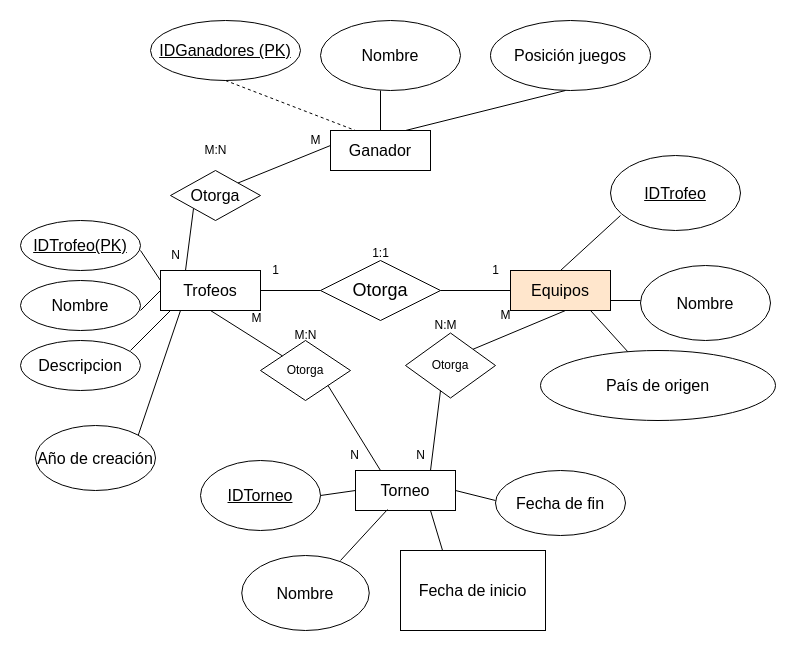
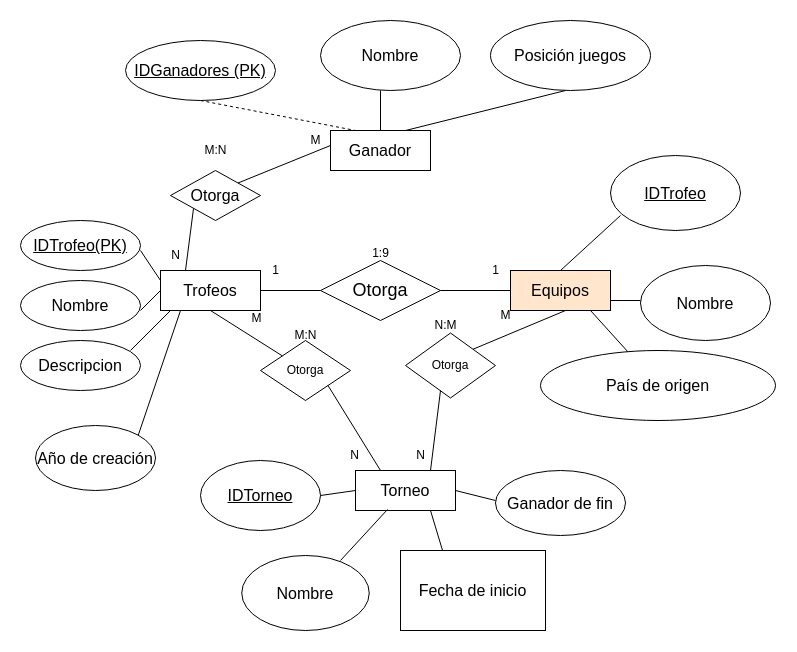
node "IDGanadores (PK)": moved (226, 51) -> (201, 71)
node "1:1": label "1:1" -> "1:9"
node "Fecha de fin": label "Fecha de fin" -> "Ganador de fin"
